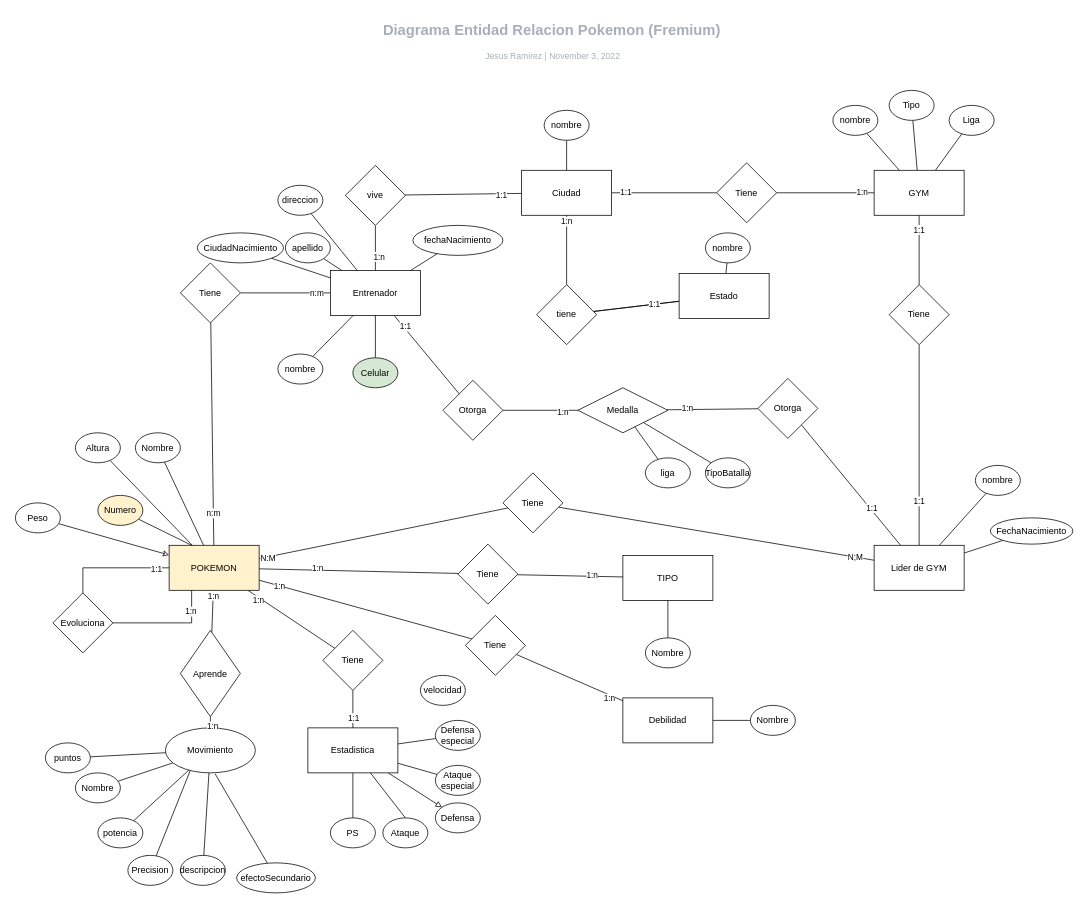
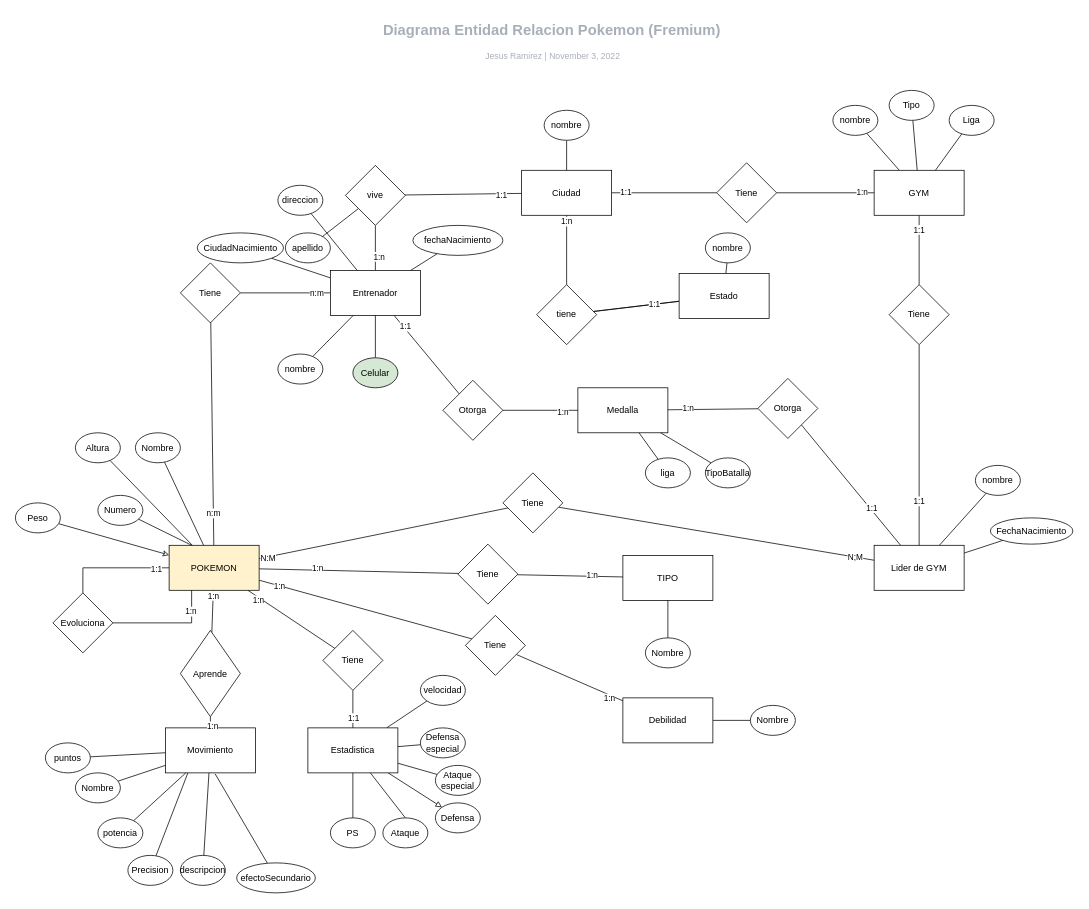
edge "apellido" -- "Entrenador": now "apellido" -- "vive"
node "Medalla": shape diamond -> rectangle
node "Numero": fillcolor #fff2cc -> #ffffff
edge "velocidad" -- "Estadistica": added
node "Defensa especial": moved (458, 735) -> (443, 743)
node "Movimiento": shape ellipse -> rectangle
